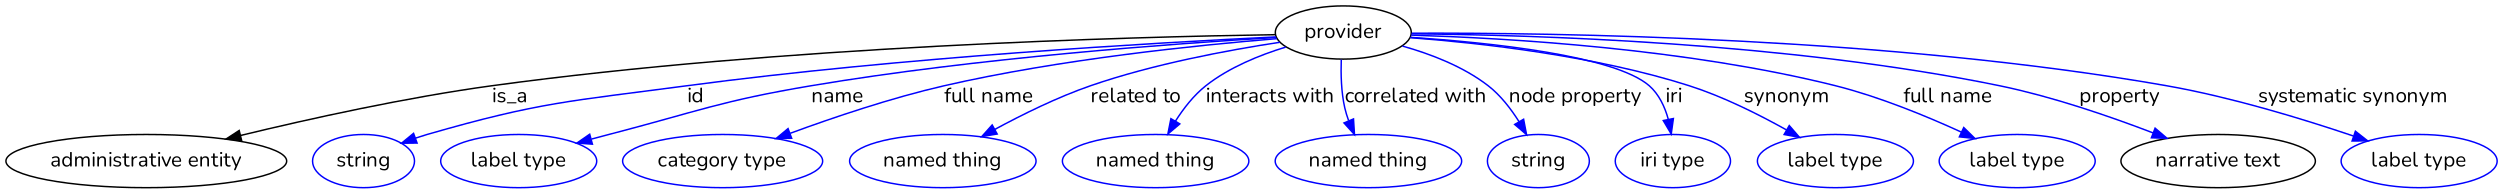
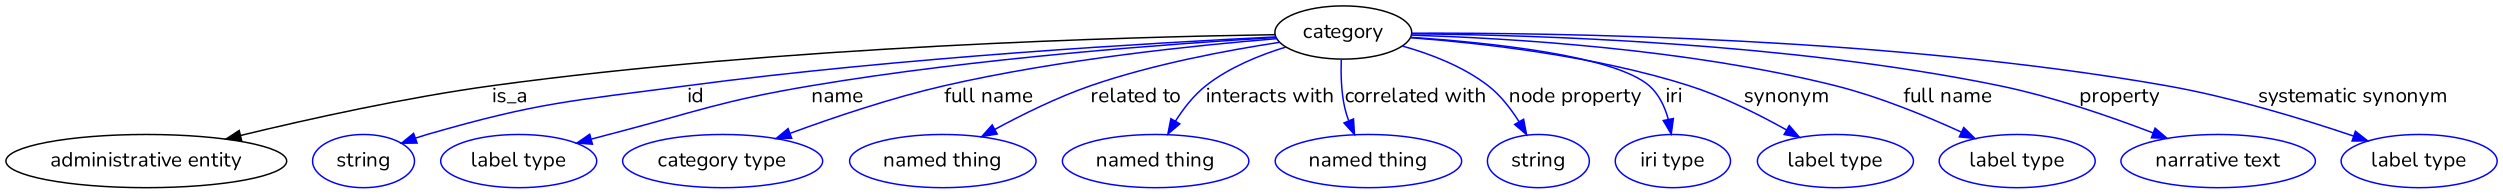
node "provider": label "provider" -> "category"
node "narrative text": color black -> blue
